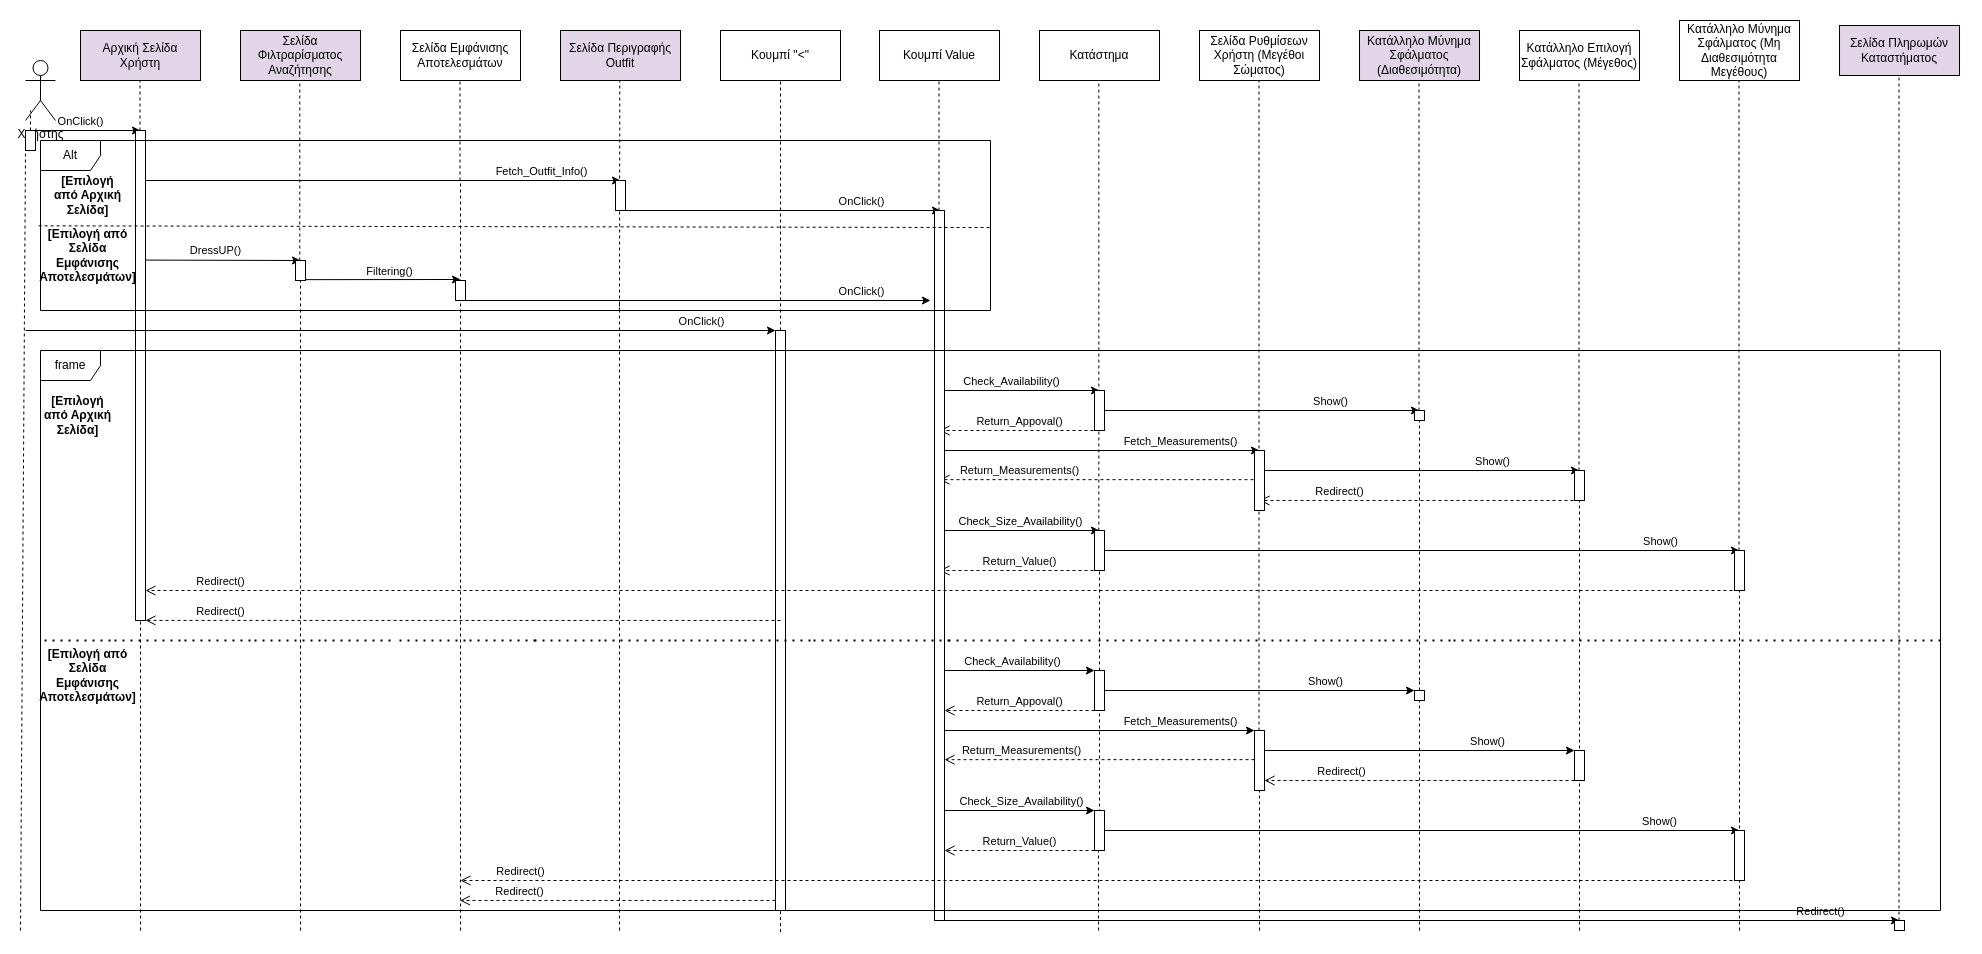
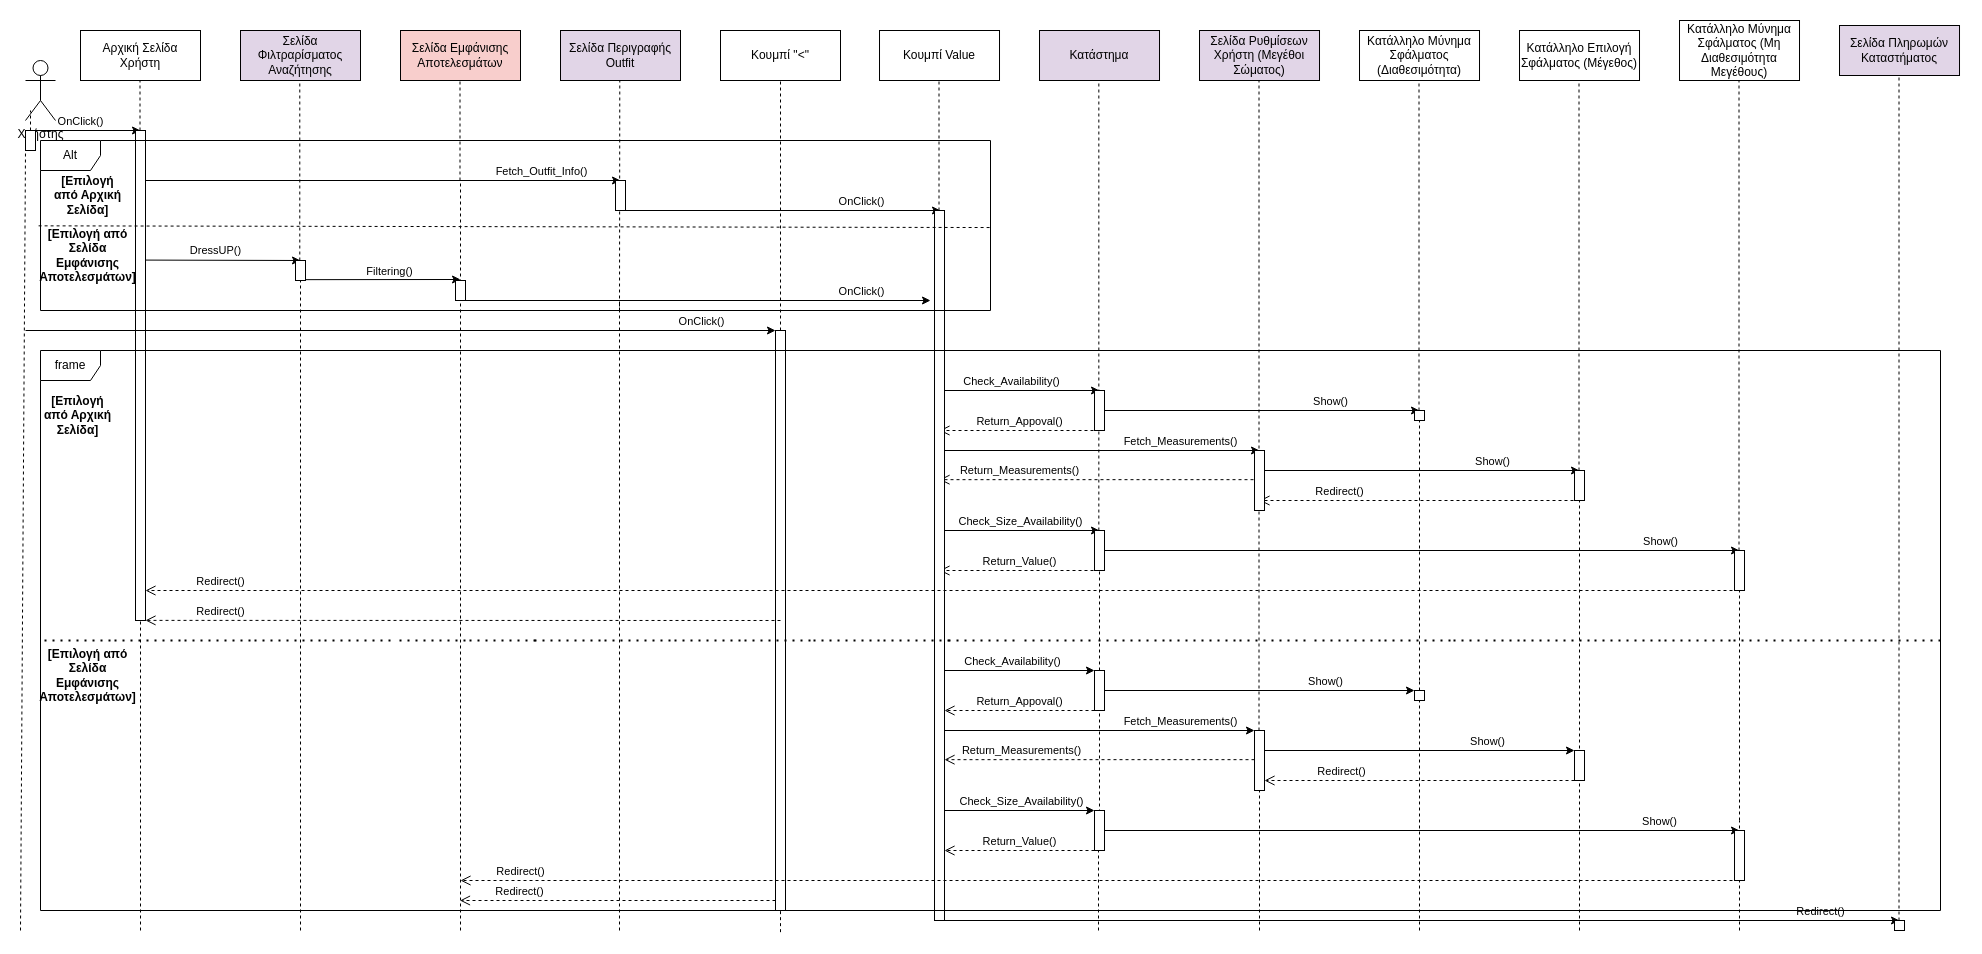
node "Αρχική Σελίδα Χρήστη": fillcolor #e1d5e7 -> #ffffff
node "Σελίδα Εμφάνισης Αποτελεσμάτων": fillcolor #ffffff -> #f8cecc
node "Κατάστημα": fillcolor #ffffff -> #e1d5e7
node "Σελίδα Ρυθμίσεων Χρήστη (Μεγέθοι Σώματος)": fillcolor #ffffff -> #e1d5e7
node "Κατάλληλο Μύνημα Σφάλματος (Διαθεσιμότητα)": fillcolor #e1d5e7 -> #ffffff
